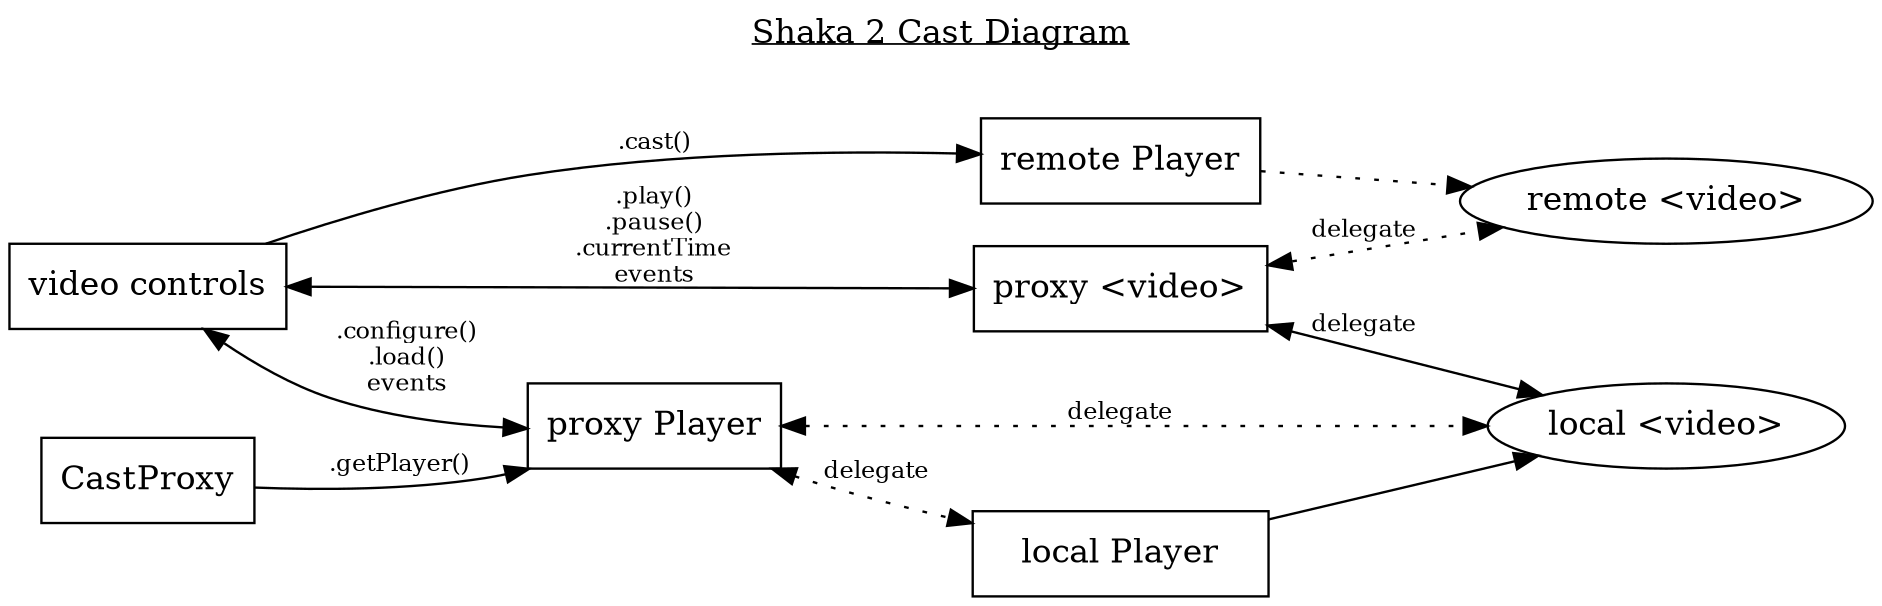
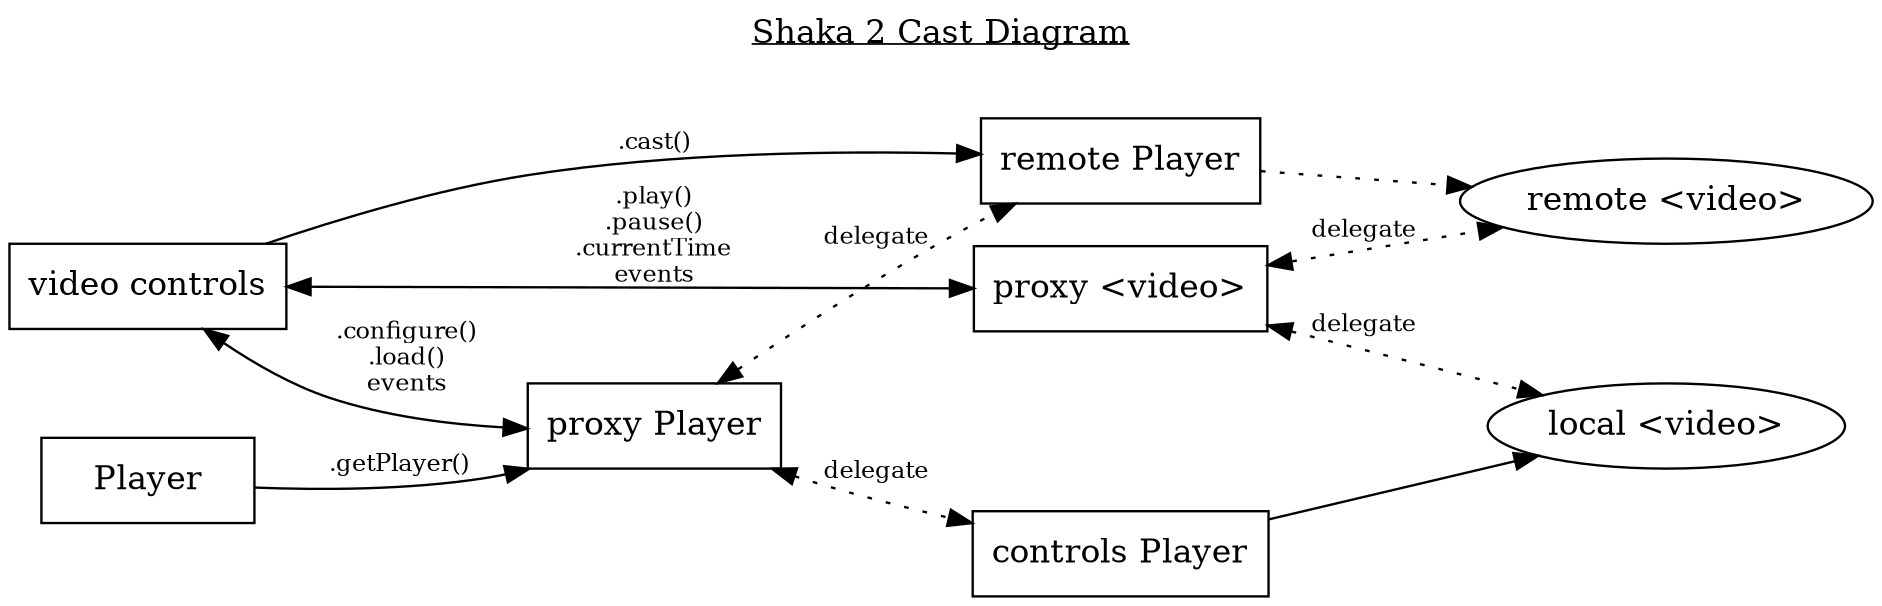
edge "proxy <video>" -- "local <video>": style solid -> dotted
edge "proxy Player" -- "local <video>": now "proxy Player" -- "remote Player"
node "CastProxy": label "CastProxy" -> "Player"
node "local Player": label "local Player" -> "controls Player"
